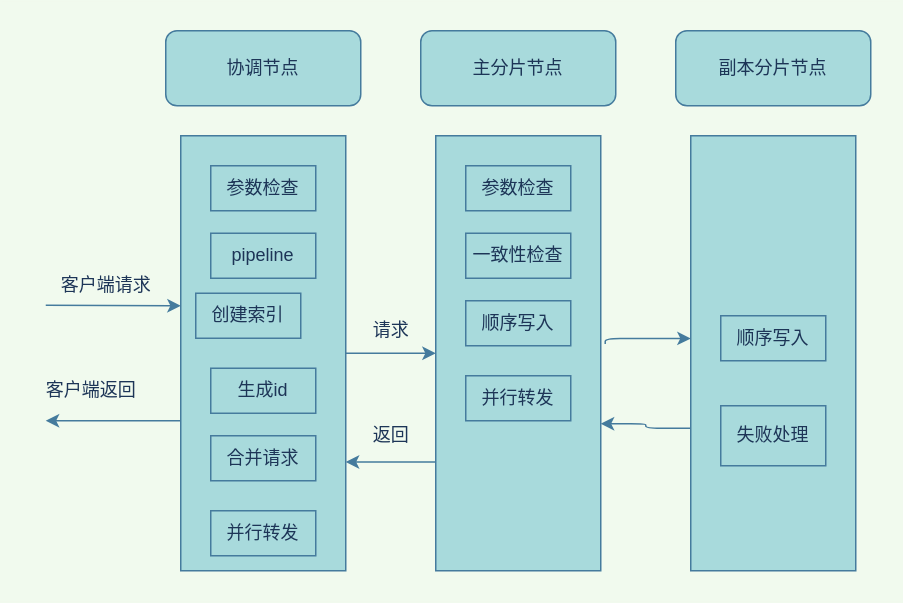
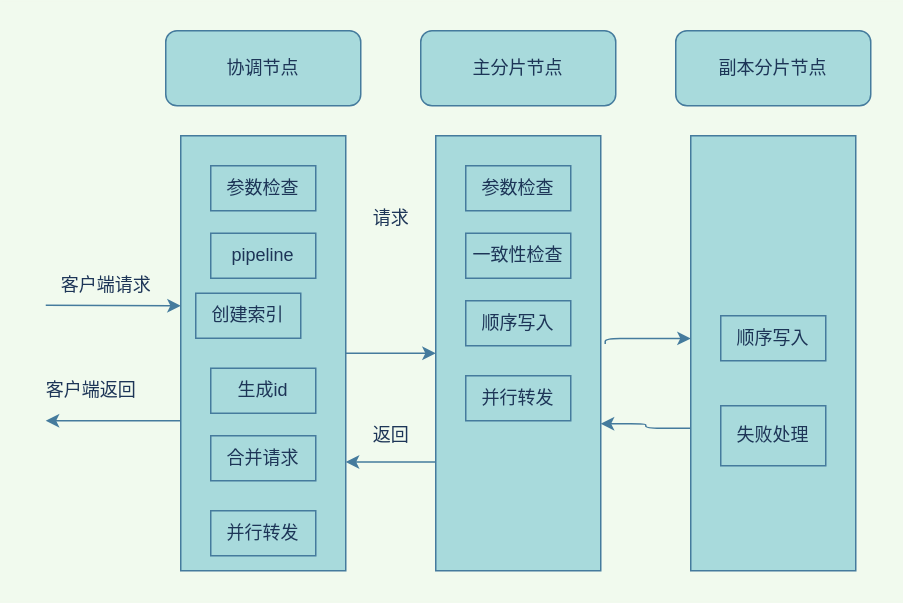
node "请求": moved (391, 331) -> (391, 218)
